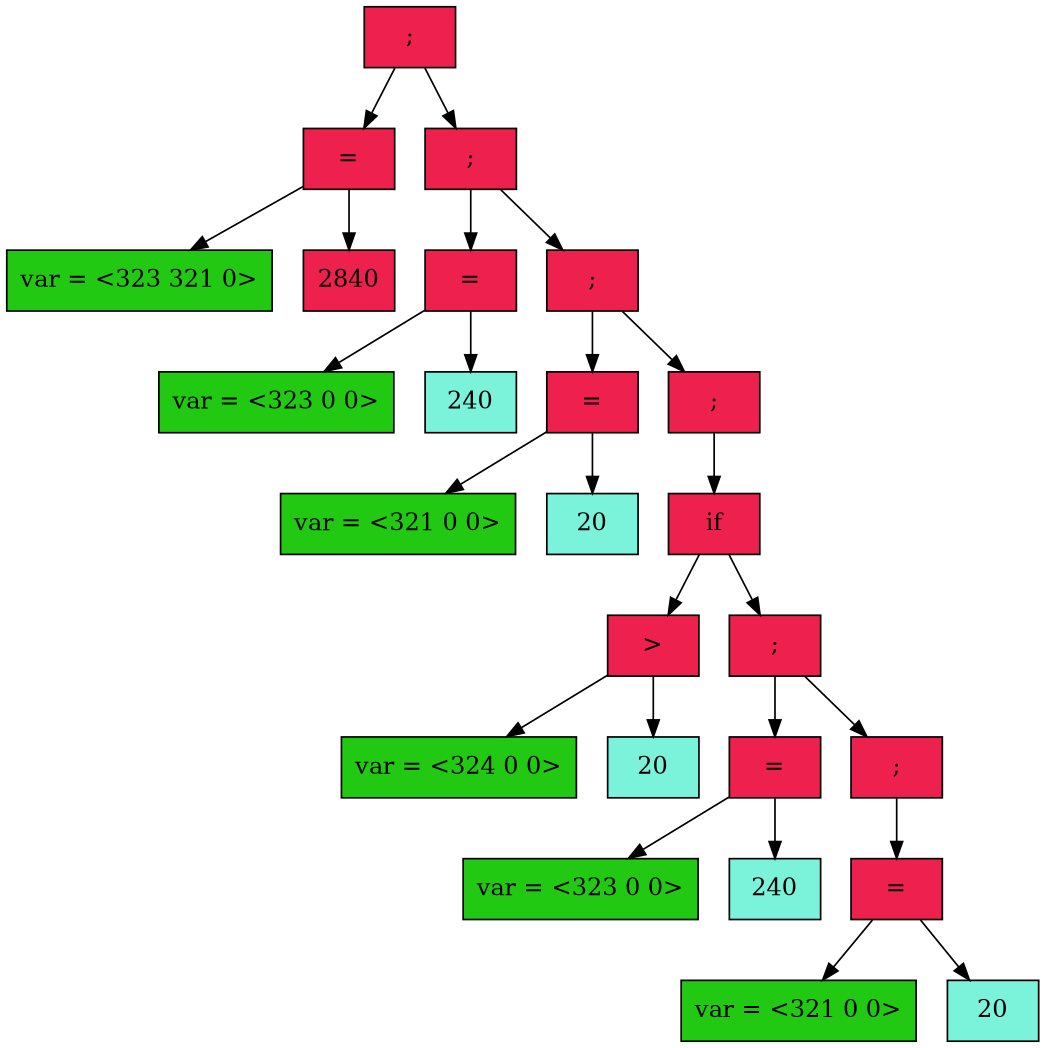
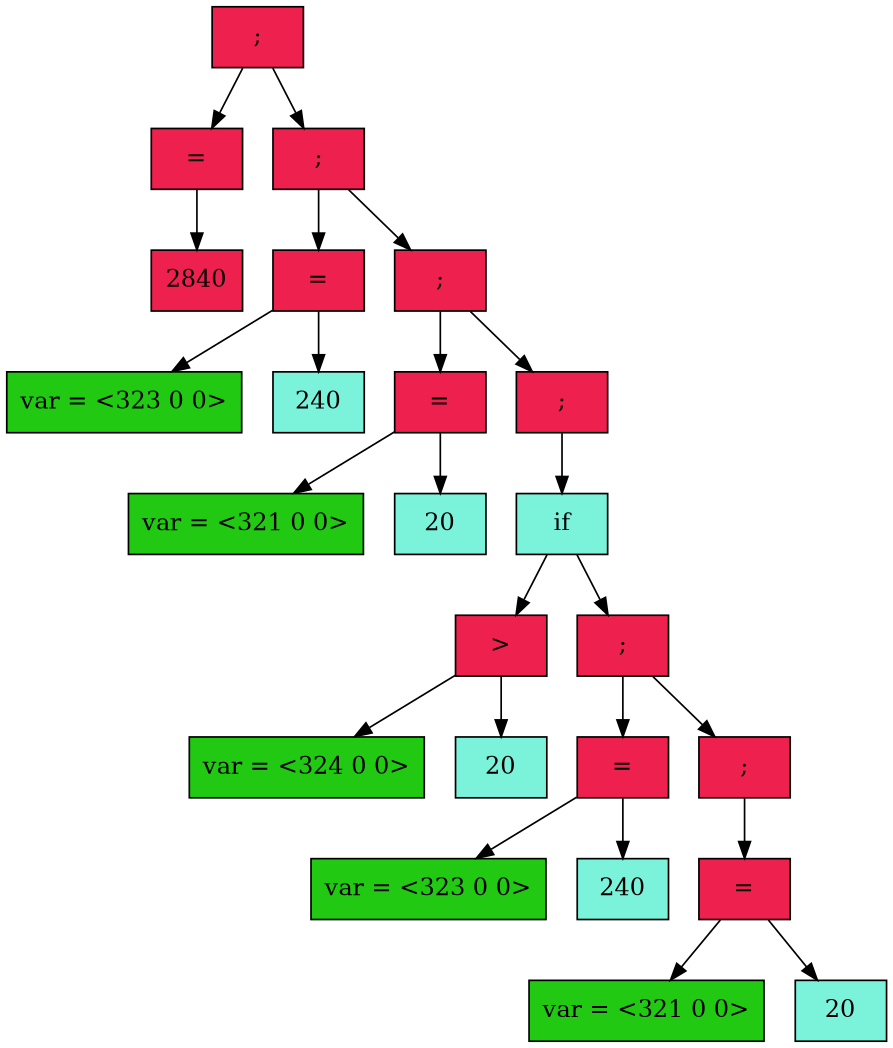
node "var = <323 321 0>": removed
node "if": fillcolor #ee204d -> #7bf2da
